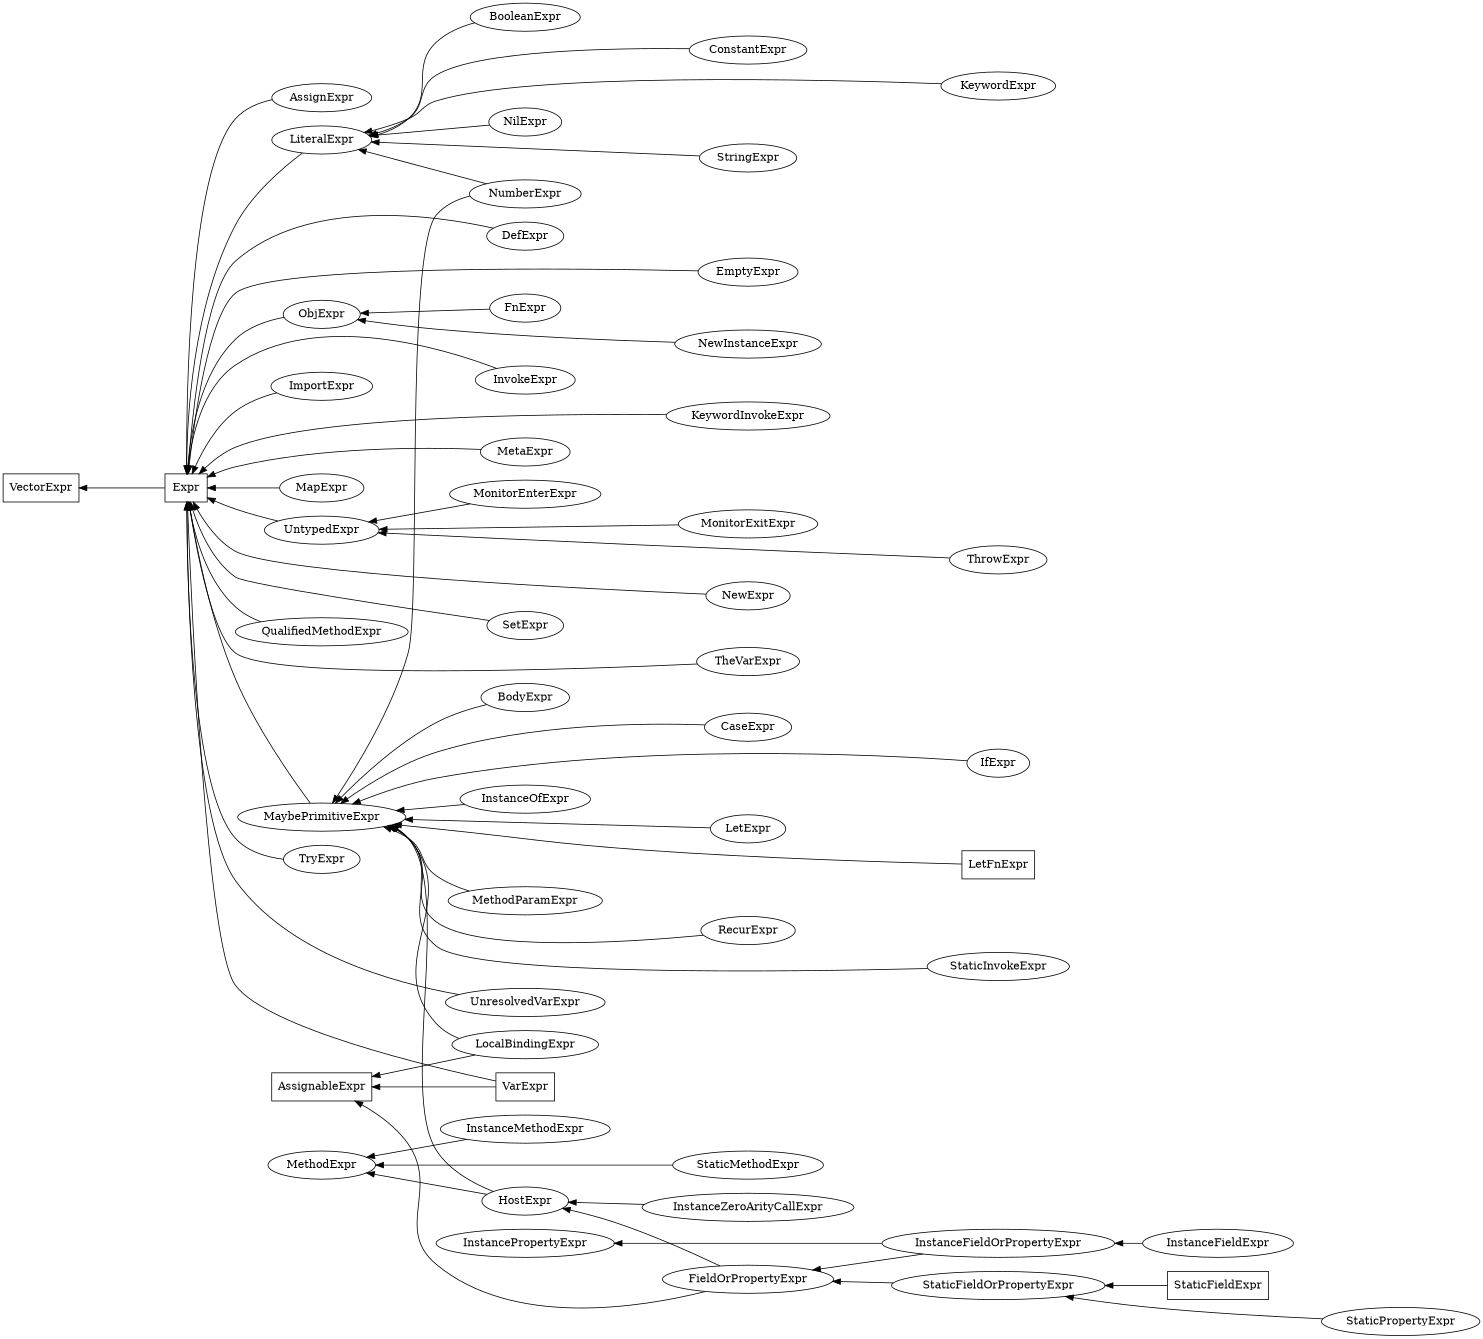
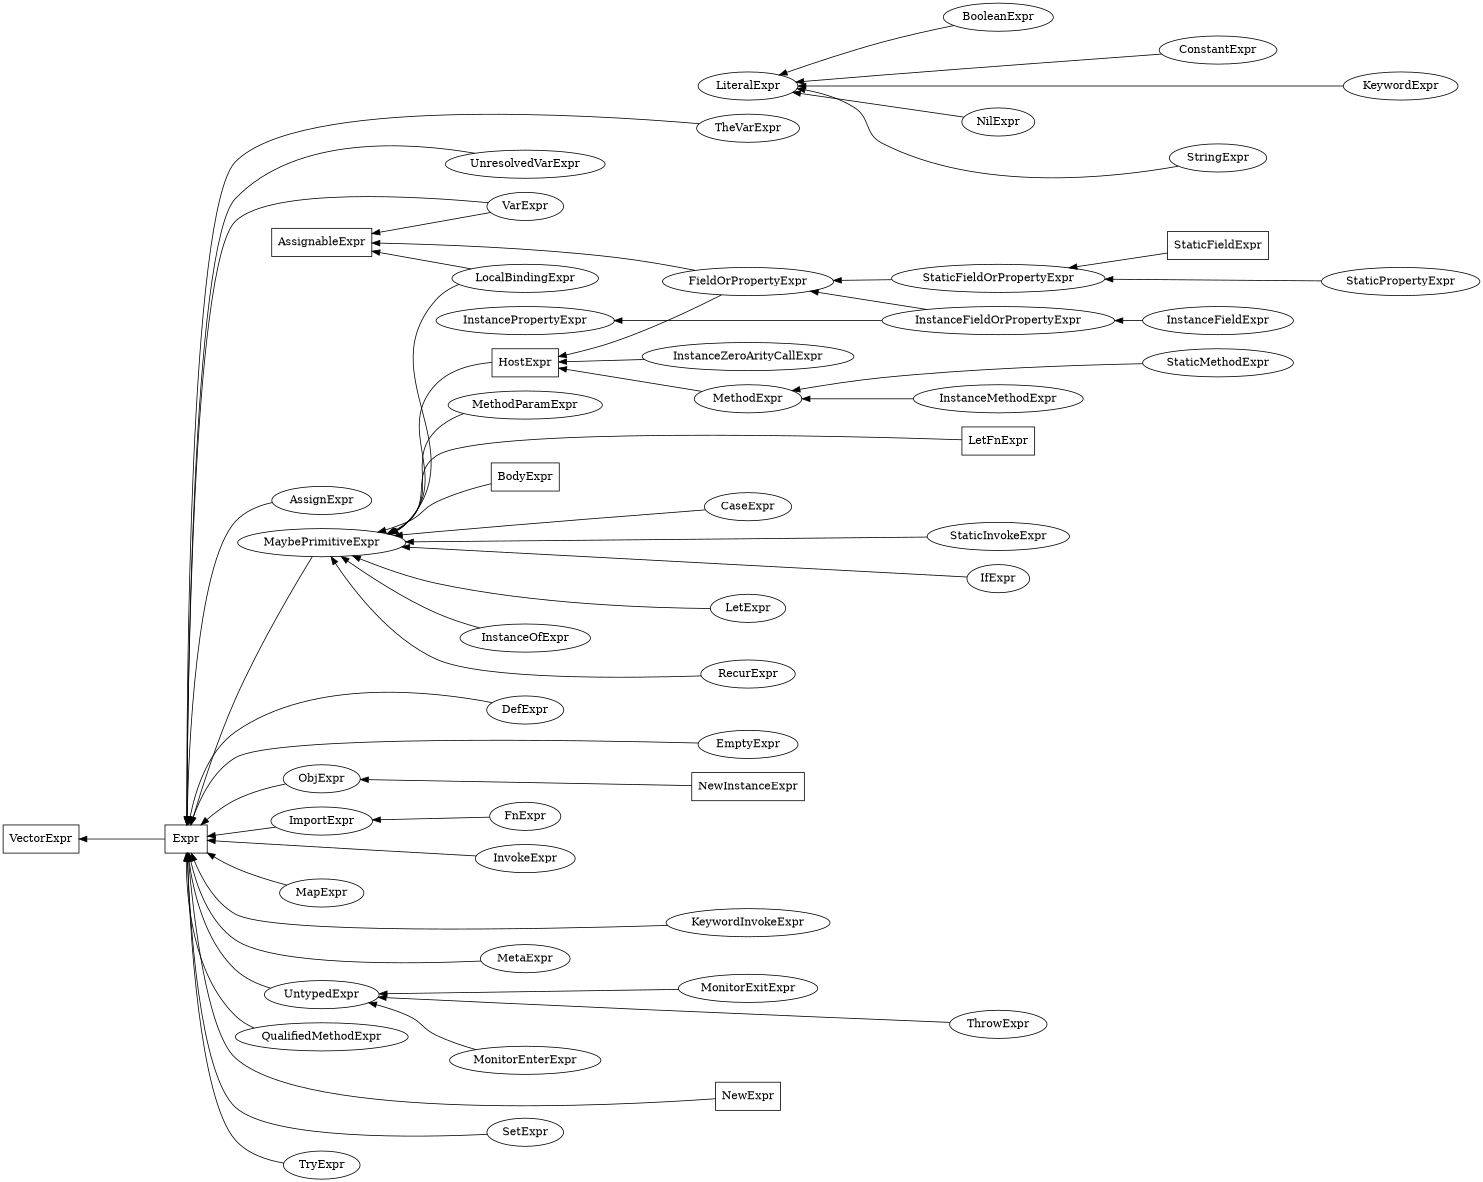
node "NumberExpr": removed
edge "LiteralExpr" -> "Expr": removed
edge "FnExpr" -> "ObjExpr": now "FnExpr" -> "ImportExpr"
node "NewInstanceExpr": shape ellipse -> box
node "NewExpr": shape ellipse -> box
node "BodyExpr": shape ellipse -> box
node "VarExpr": shape box -> ellipse
edge "HostExpr" -> "MethodExpr": reversed
node "HostExpr": shape ellipse -> box
